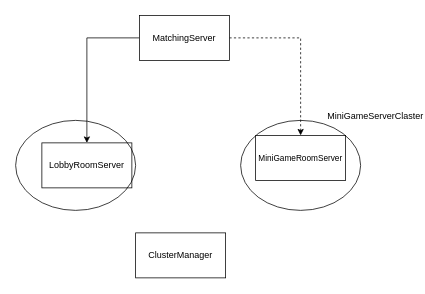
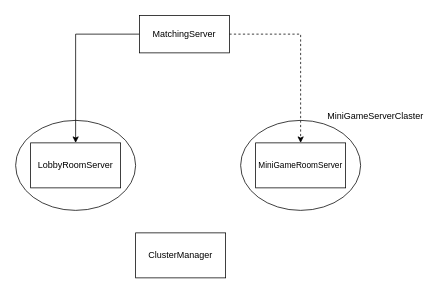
node "MatchingServer": size 90x45 -> 90x38
node "MiniGameRoomServer": moved (300, 158) -> (300, 165)
node "LobbyRoomServer": moved (87, 165) -> (75, 165)
